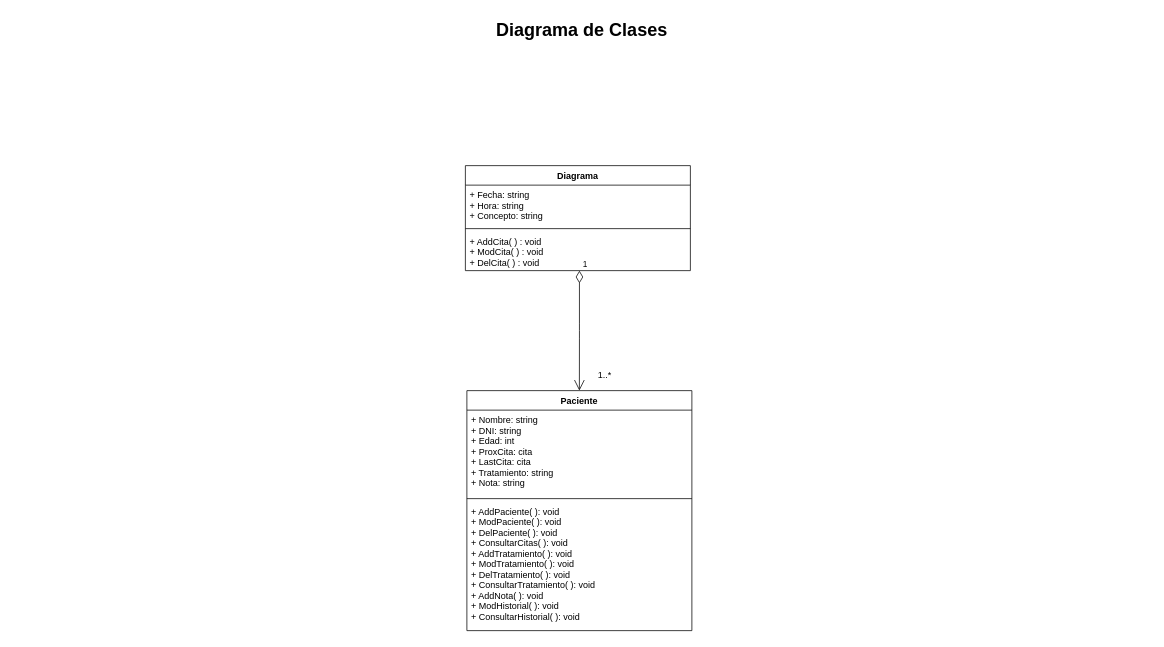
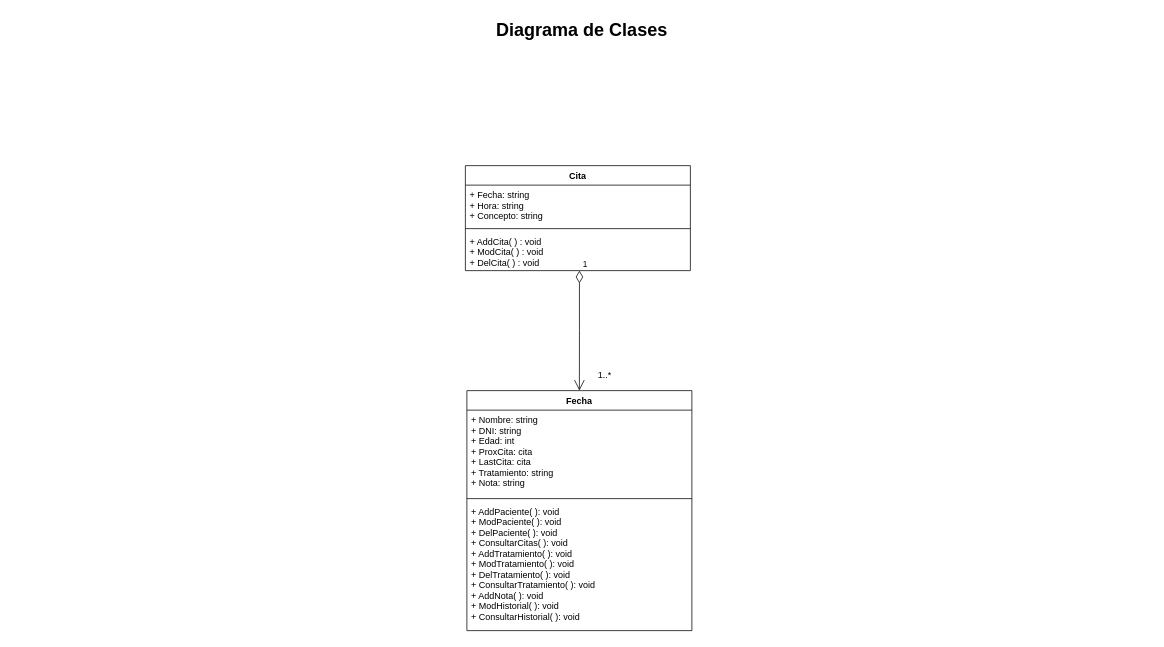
node "Diagrama": label "Diagrama" -> "Cita"
node "Paciente": label "Paciente" -> "Fecha"
